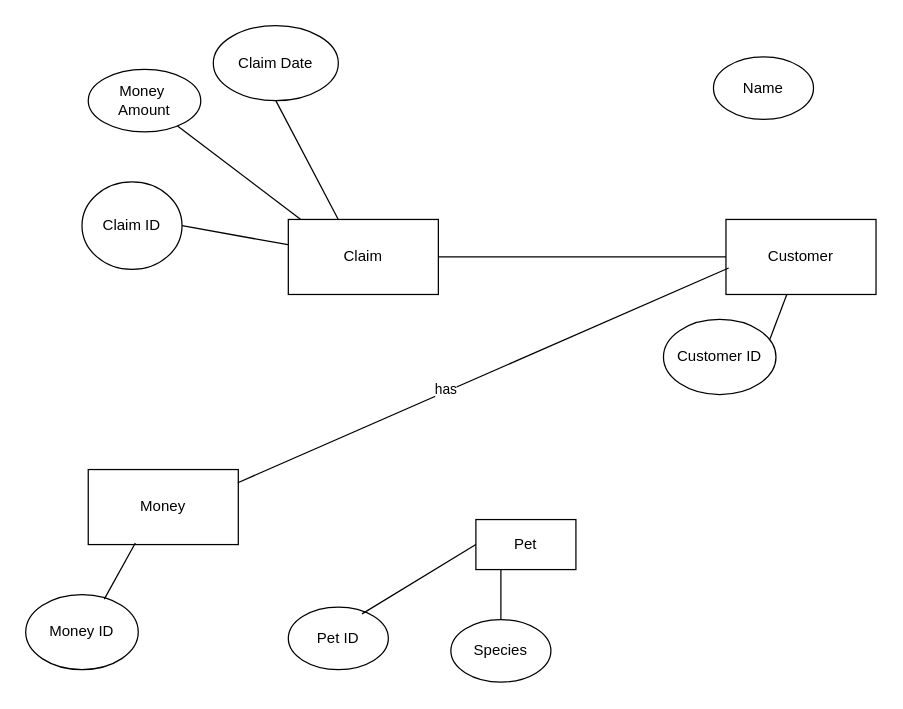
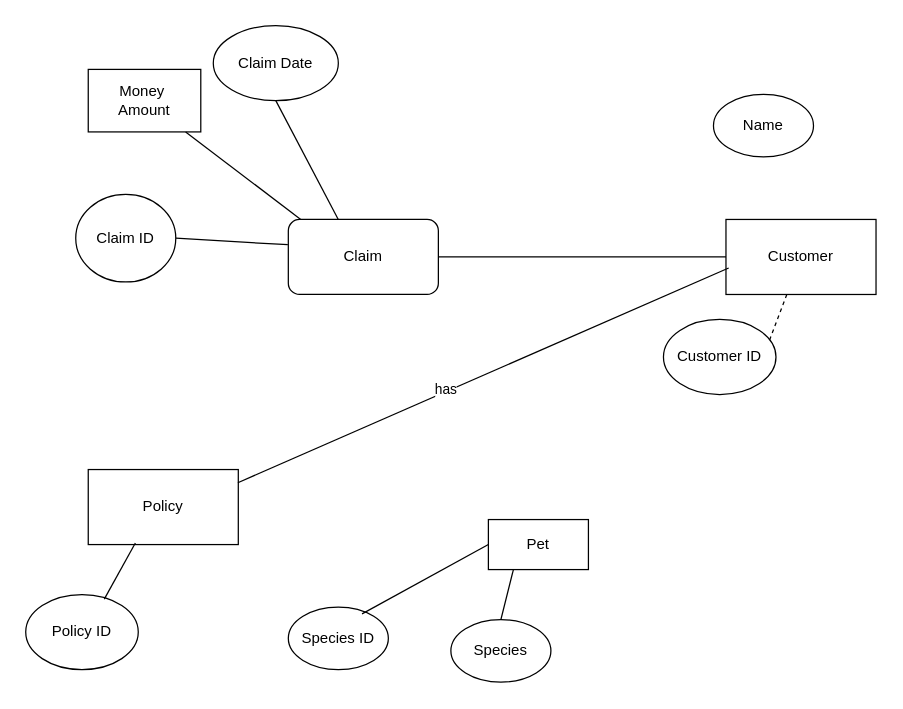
node "Name": moved (763, 88) -> (763, 126)
node "Money Amount": shape ellipse -> rectangle
node "Claim ID": moved (132, 226) -> (126, 238)
node "Claim": shape rectangle -> rounded rectangle
edge "Customer" -- "Customer ID": style solid -> dashed
node "Money": label "Money" -> "Policy"
node "Pet": moved (526, 544) -> (538, 544)
node "Money ID": label "Money ID" -> "Policy ID"
node "Pet ID": label "Pet ID" -> "Species ID"
